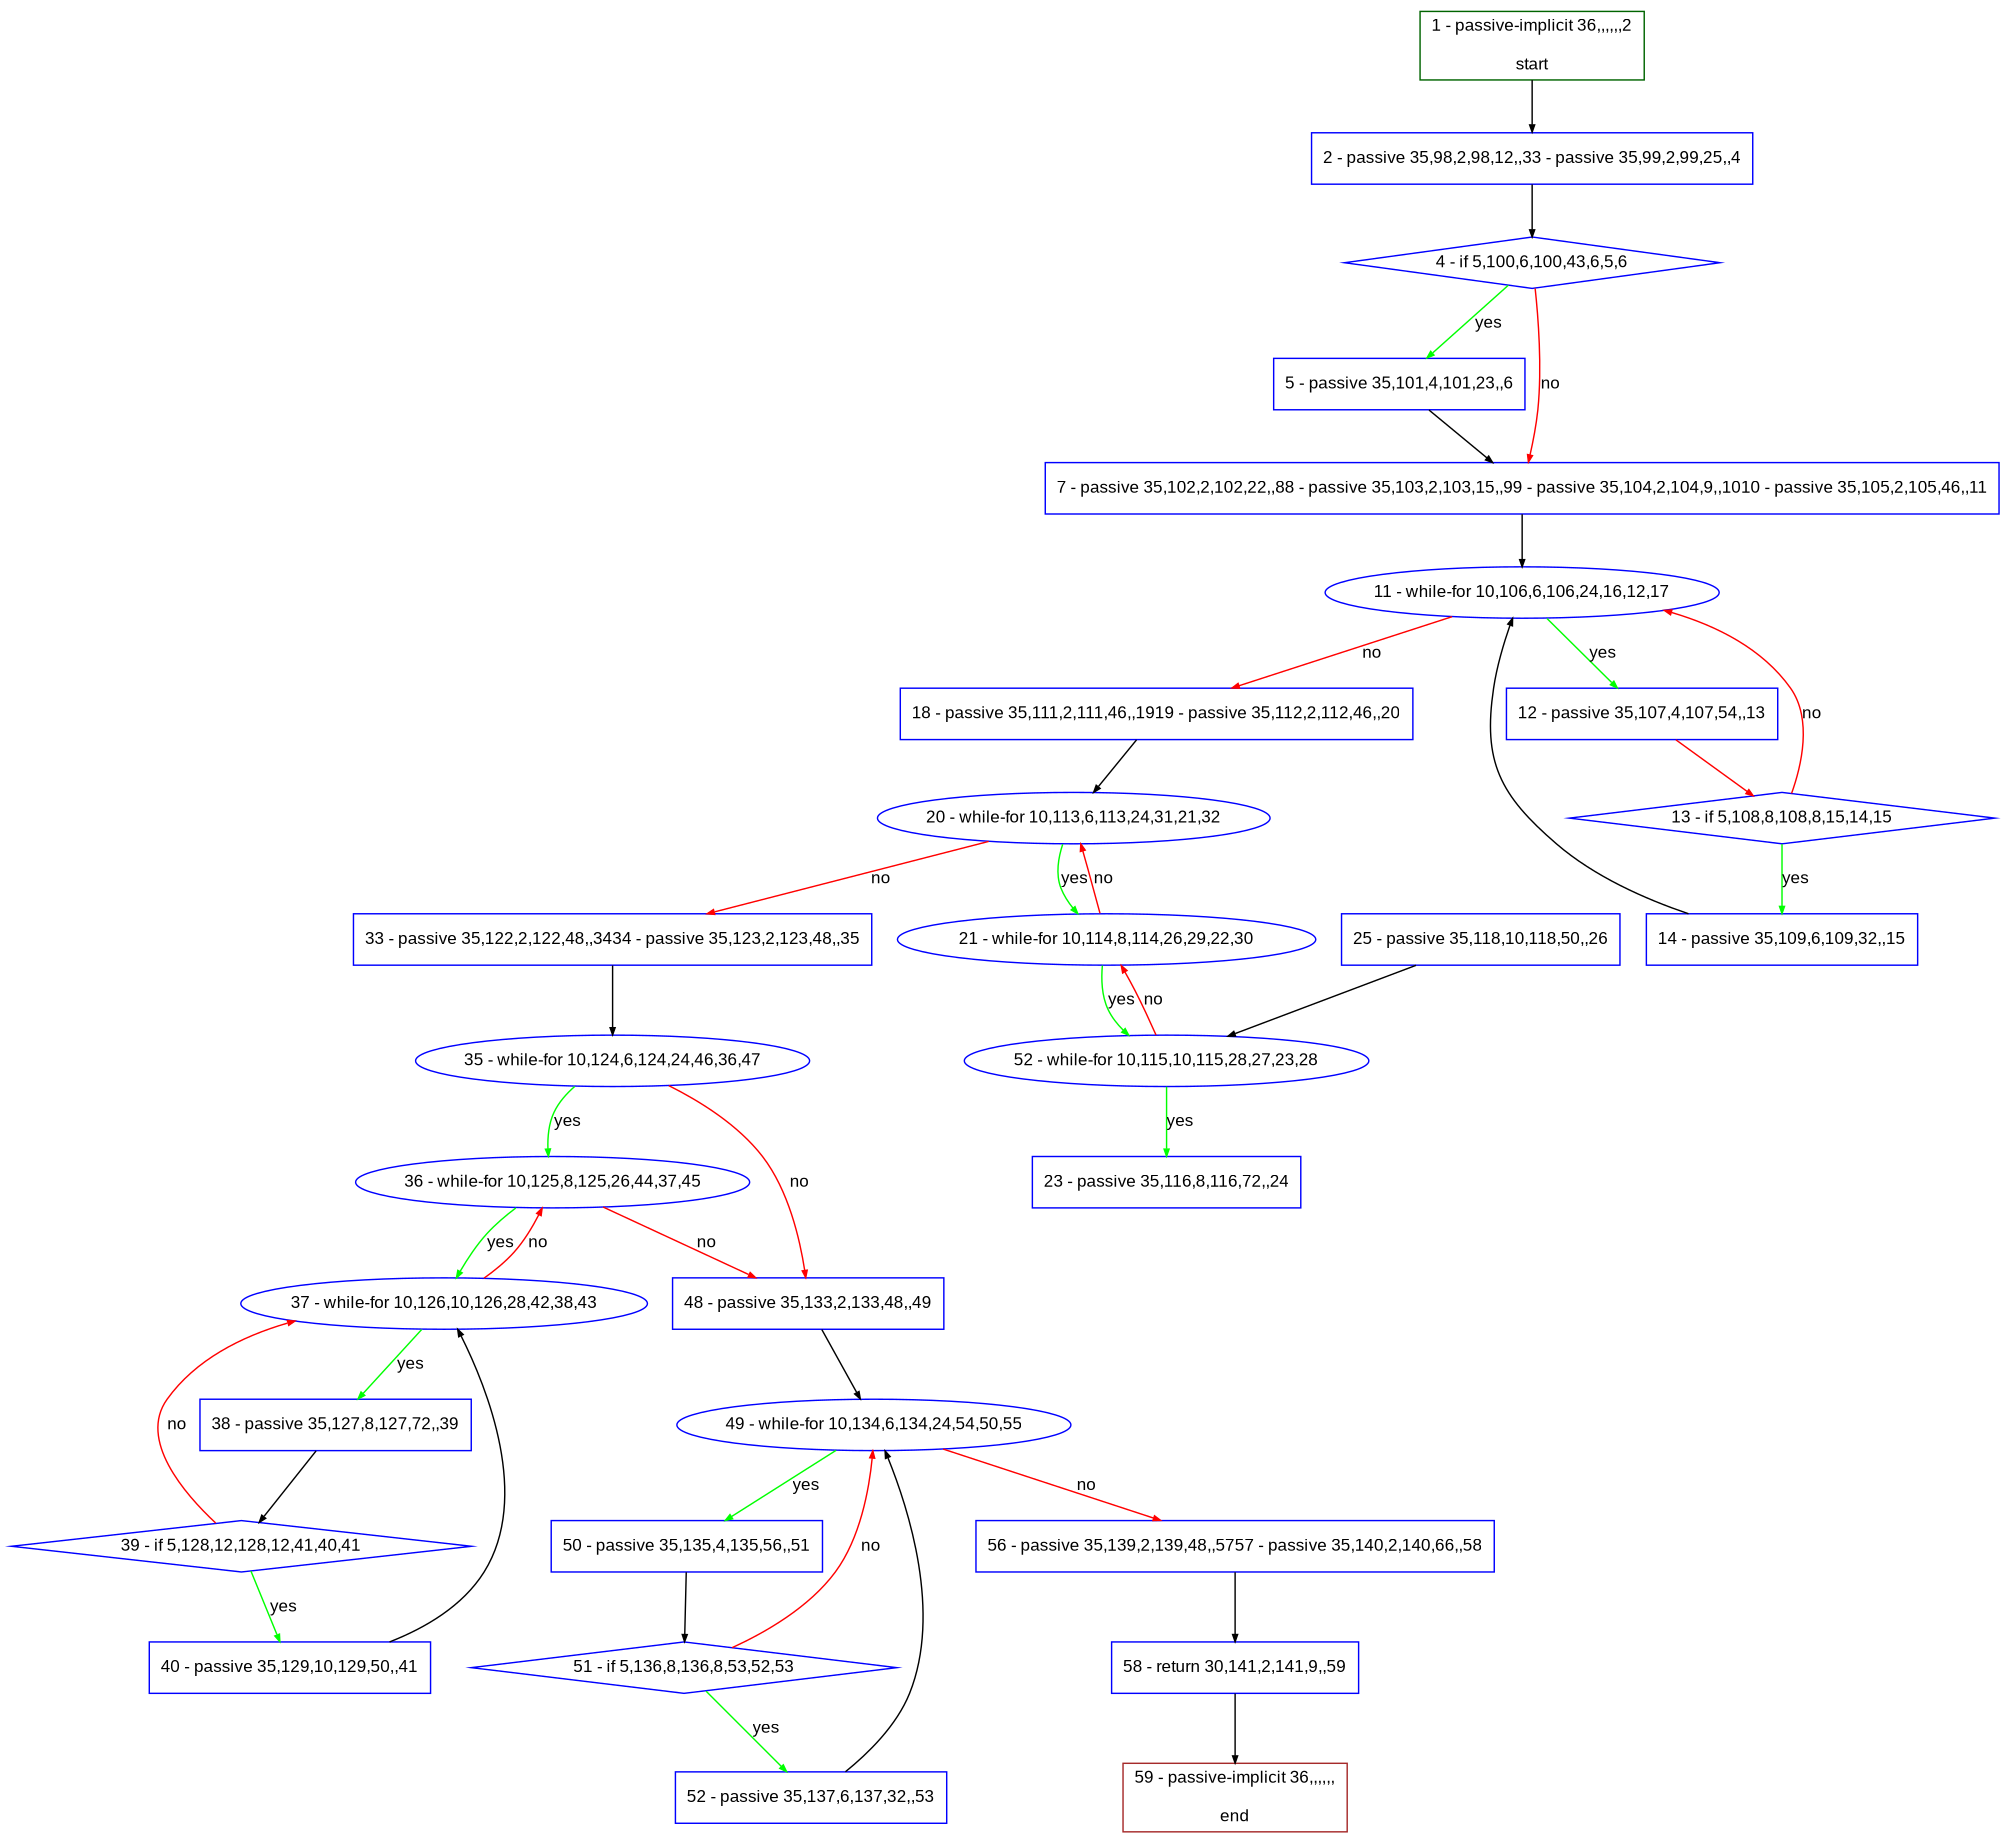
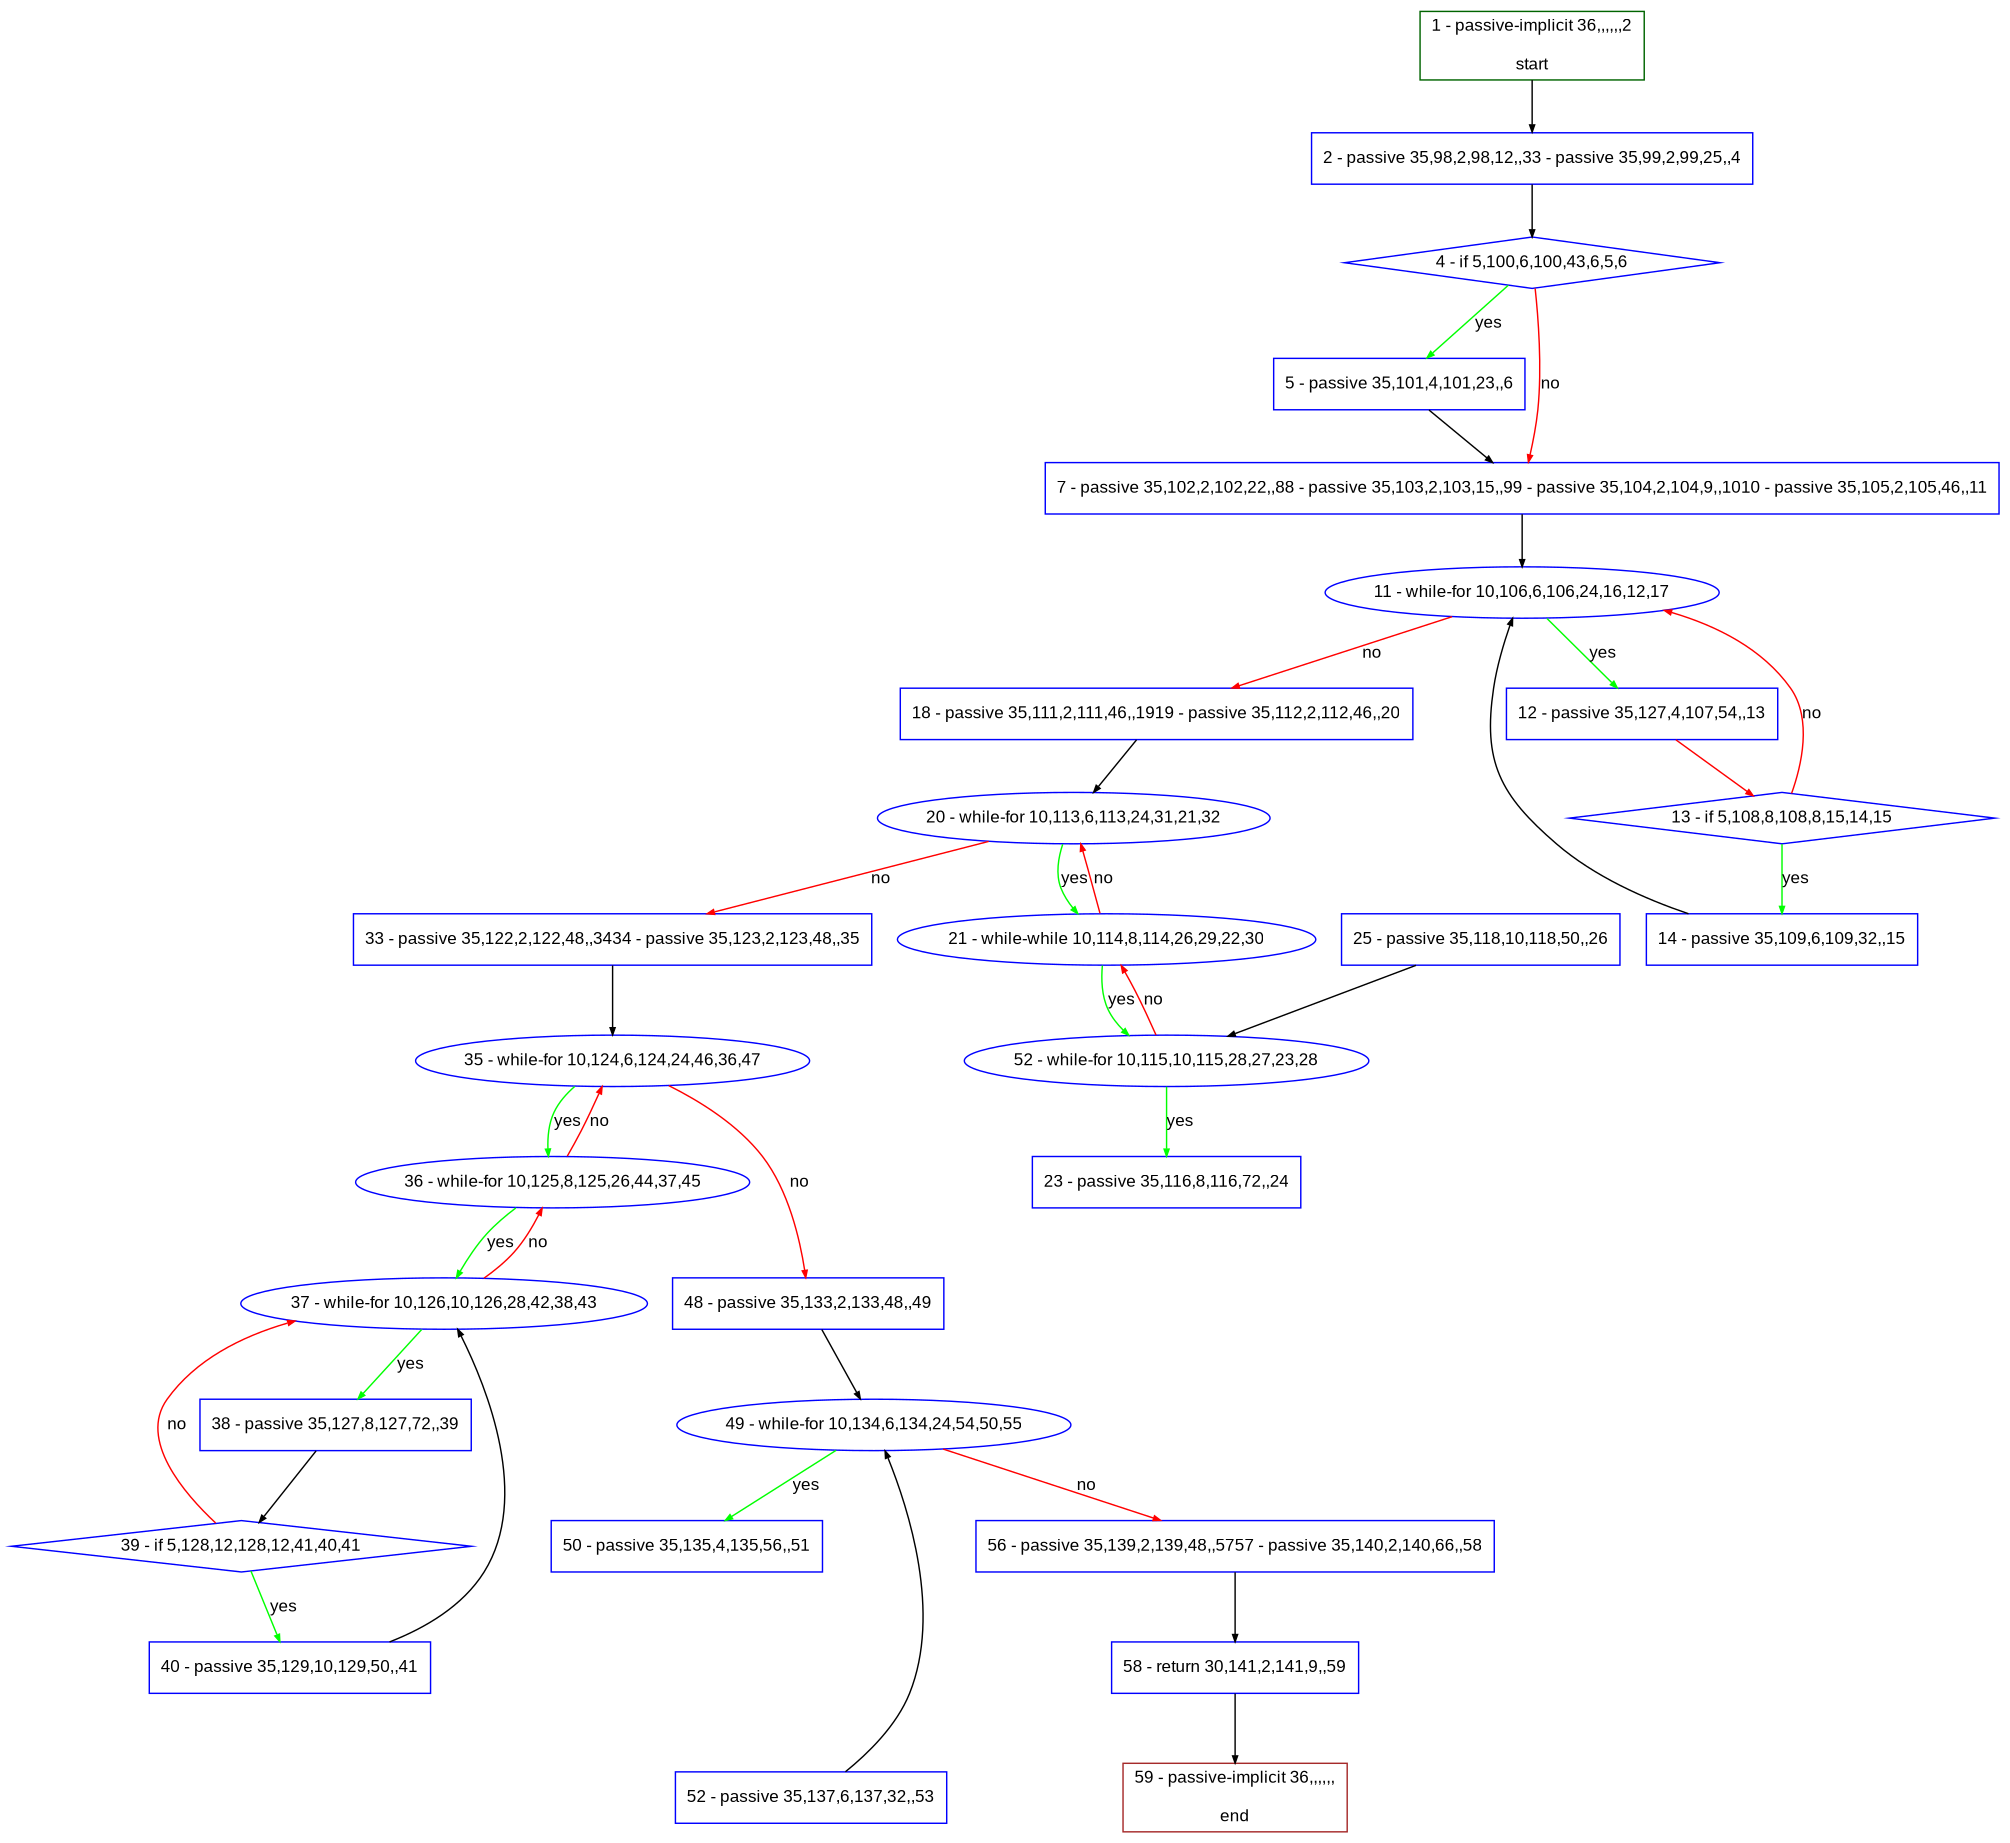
node "12 - passive 35,107,4,107,54,,13": label "12 - passive 35,107,4,107,54,,13" -> "12 - passive 35,127,4,107,54,,13"
node "21 - while-for 10,114,8,114,26,29,22,30": label "21 - while-for 10,114,8,114,26,29,22,30" -> "21 - while-while 10,114,8,114,26,29,22,30"
edge "36 - while-for 10,125,8,125,26,44,37,45" -> "48 - passive 35,133,2,133,48,,49": now "36 - while-for 10,125,8,125,26,44,37,45" -> "35 - while-for 10,124,6,124,24,46,36,47"
node "51 - if 5,136,8,136,8,53,52,53": removed
